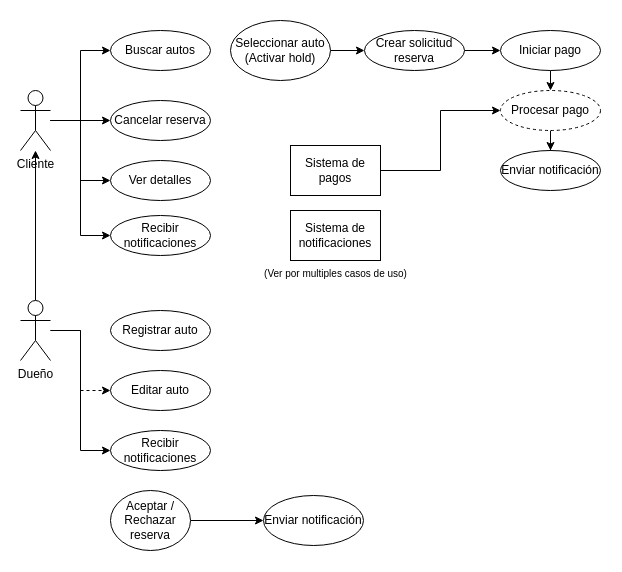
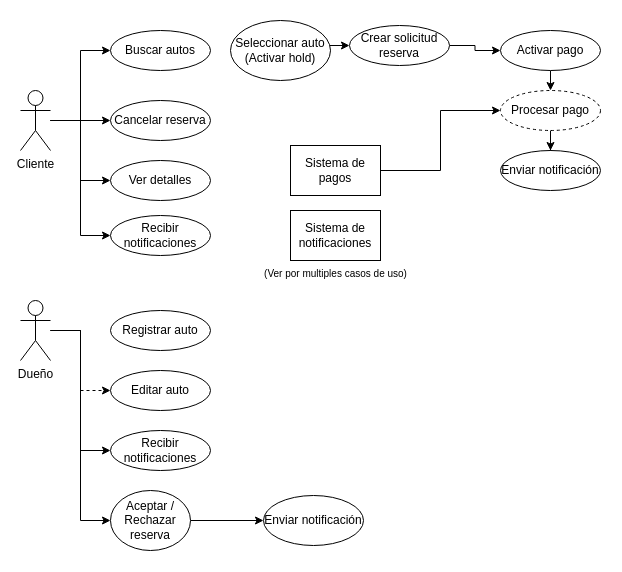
node "Crear solicitud reserva": moved (415, 51) -> (400, 46)
node "Iniciar pago": label "Iniciar pago" -> "Activar pago"
edge "Dueño" -> "Cliente": now "Dueño" -> "Aceptar / Rechazar reserva"
